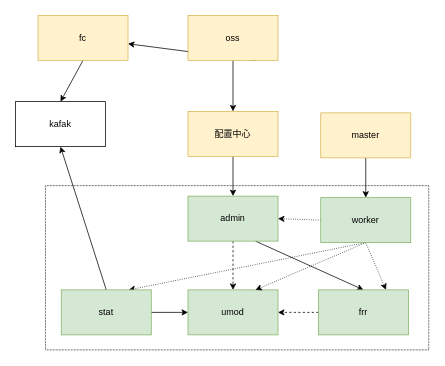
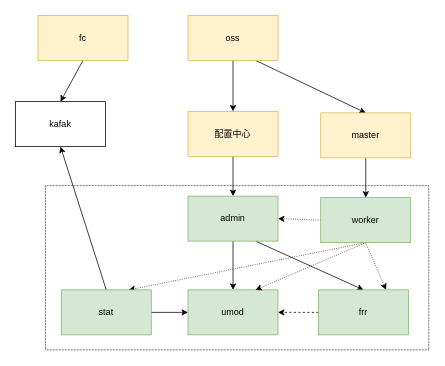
edge "oss" -> "fc": now "oss" -> "master"
edge "admin" -> "umod": style dashed -> solid
